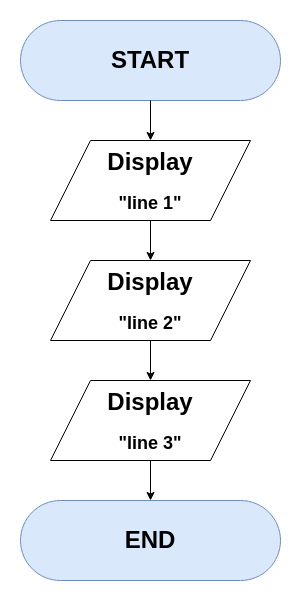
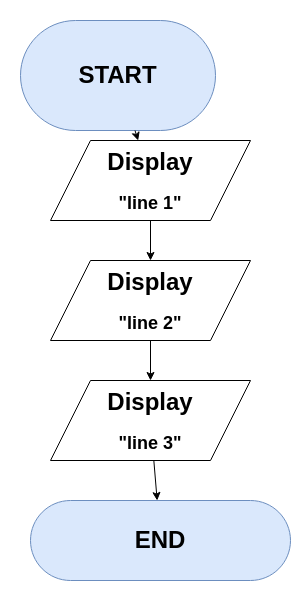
node "START": size 260x80 -> 195x110
node "END": moved (151, 541) -> (161, 541)
